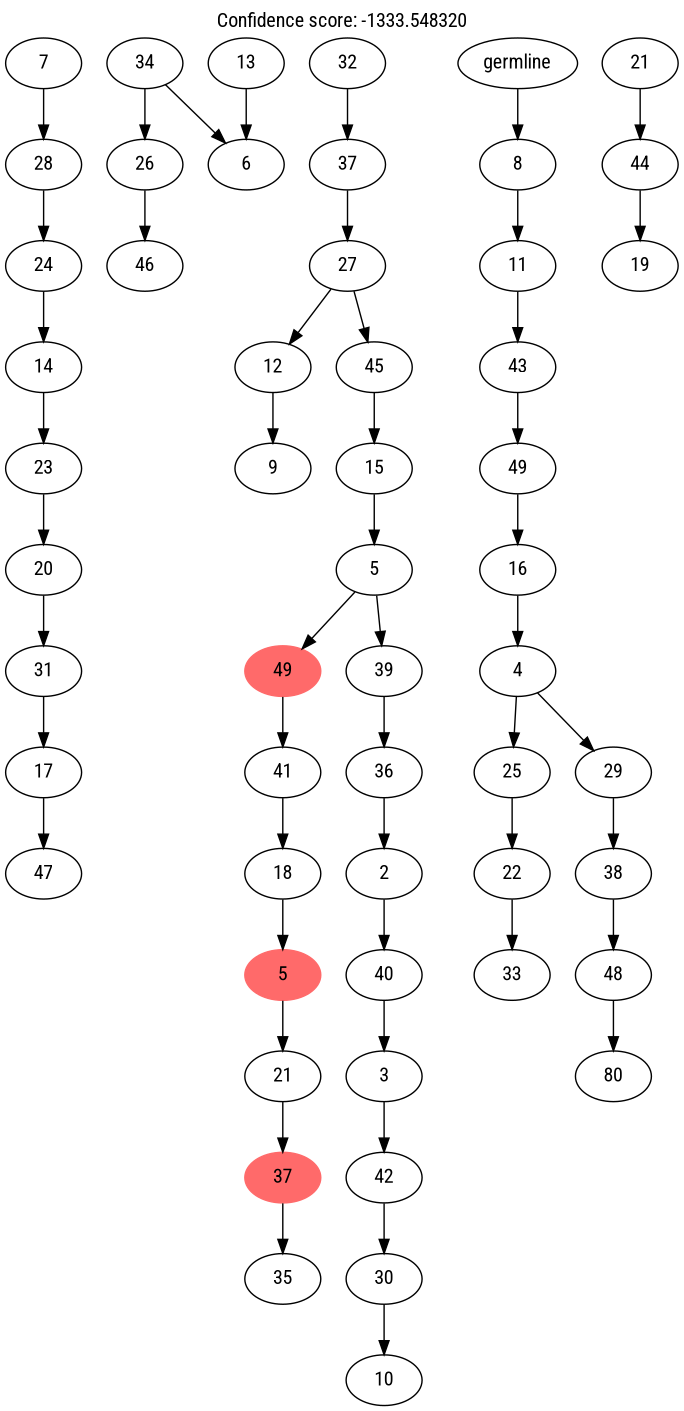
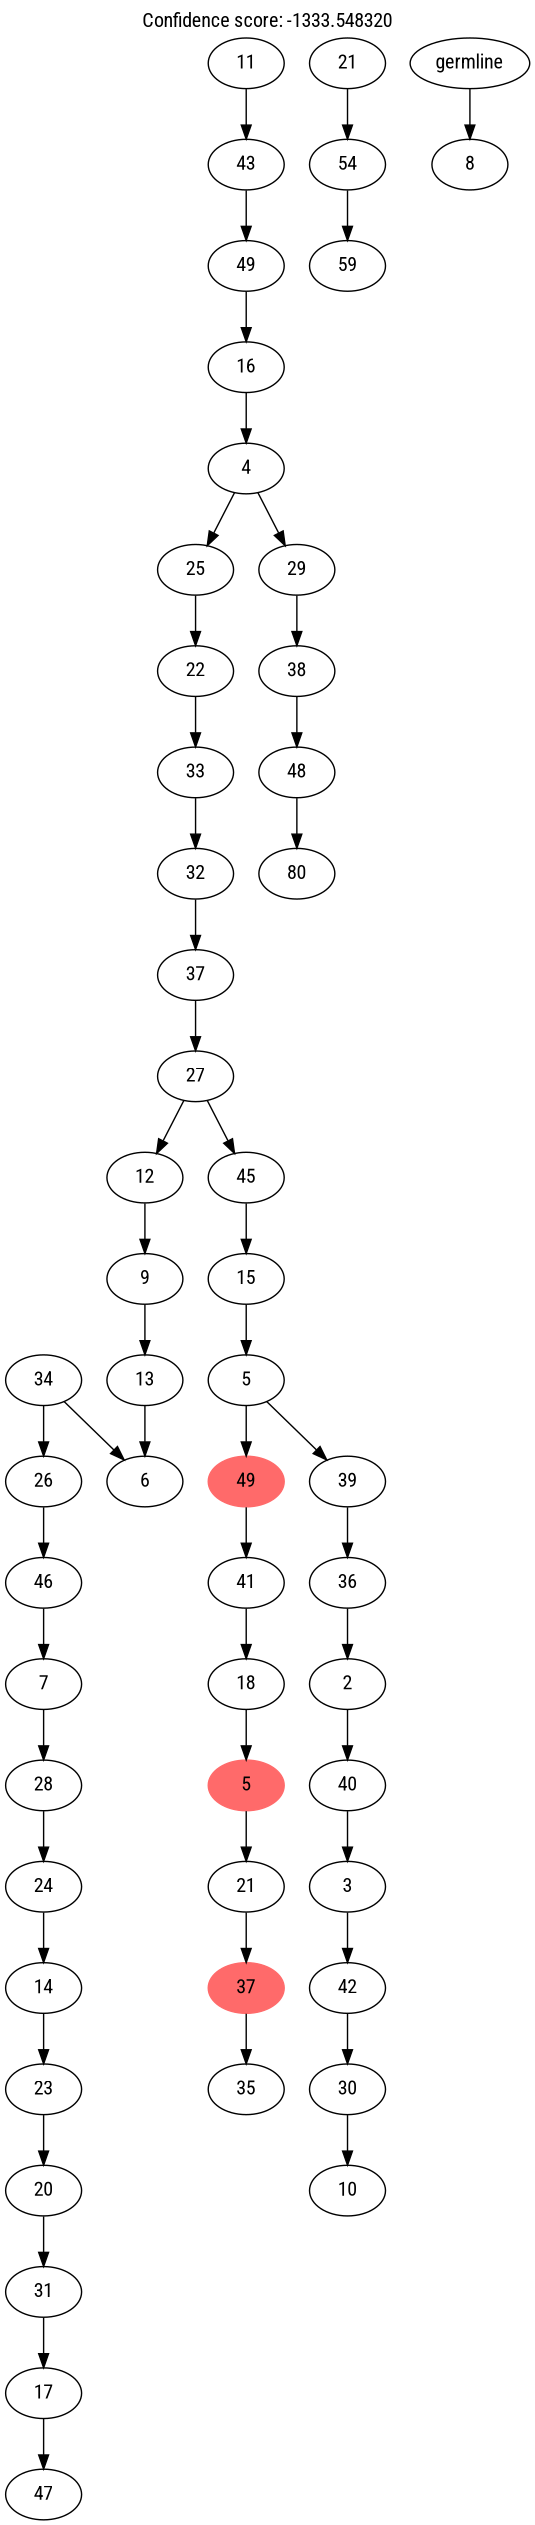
node "44": label "44" -> "54"
edge "8" -> "11": removed
node "19": label "19" -> "59"
edge "33" -> "32": added
edge "9" -> "13": added
edge "46" -> "7": added
